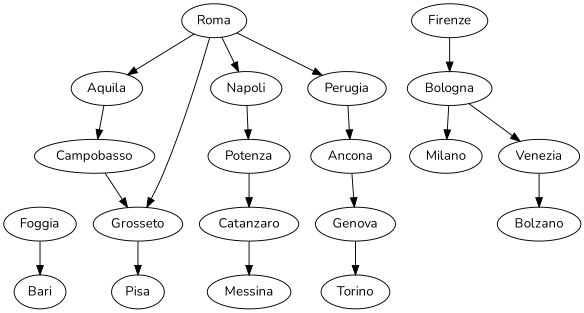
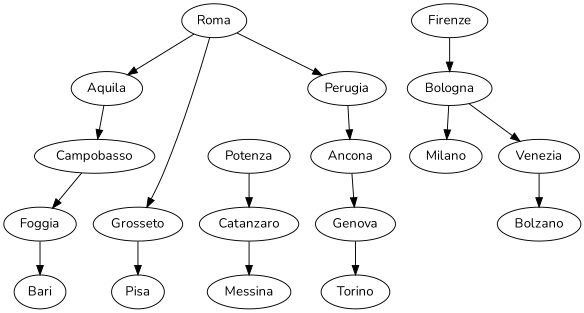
node "Napoli": removed
edge "Campobasso" -> "Grosseto": now "Campobasso" -> "Foggia"
